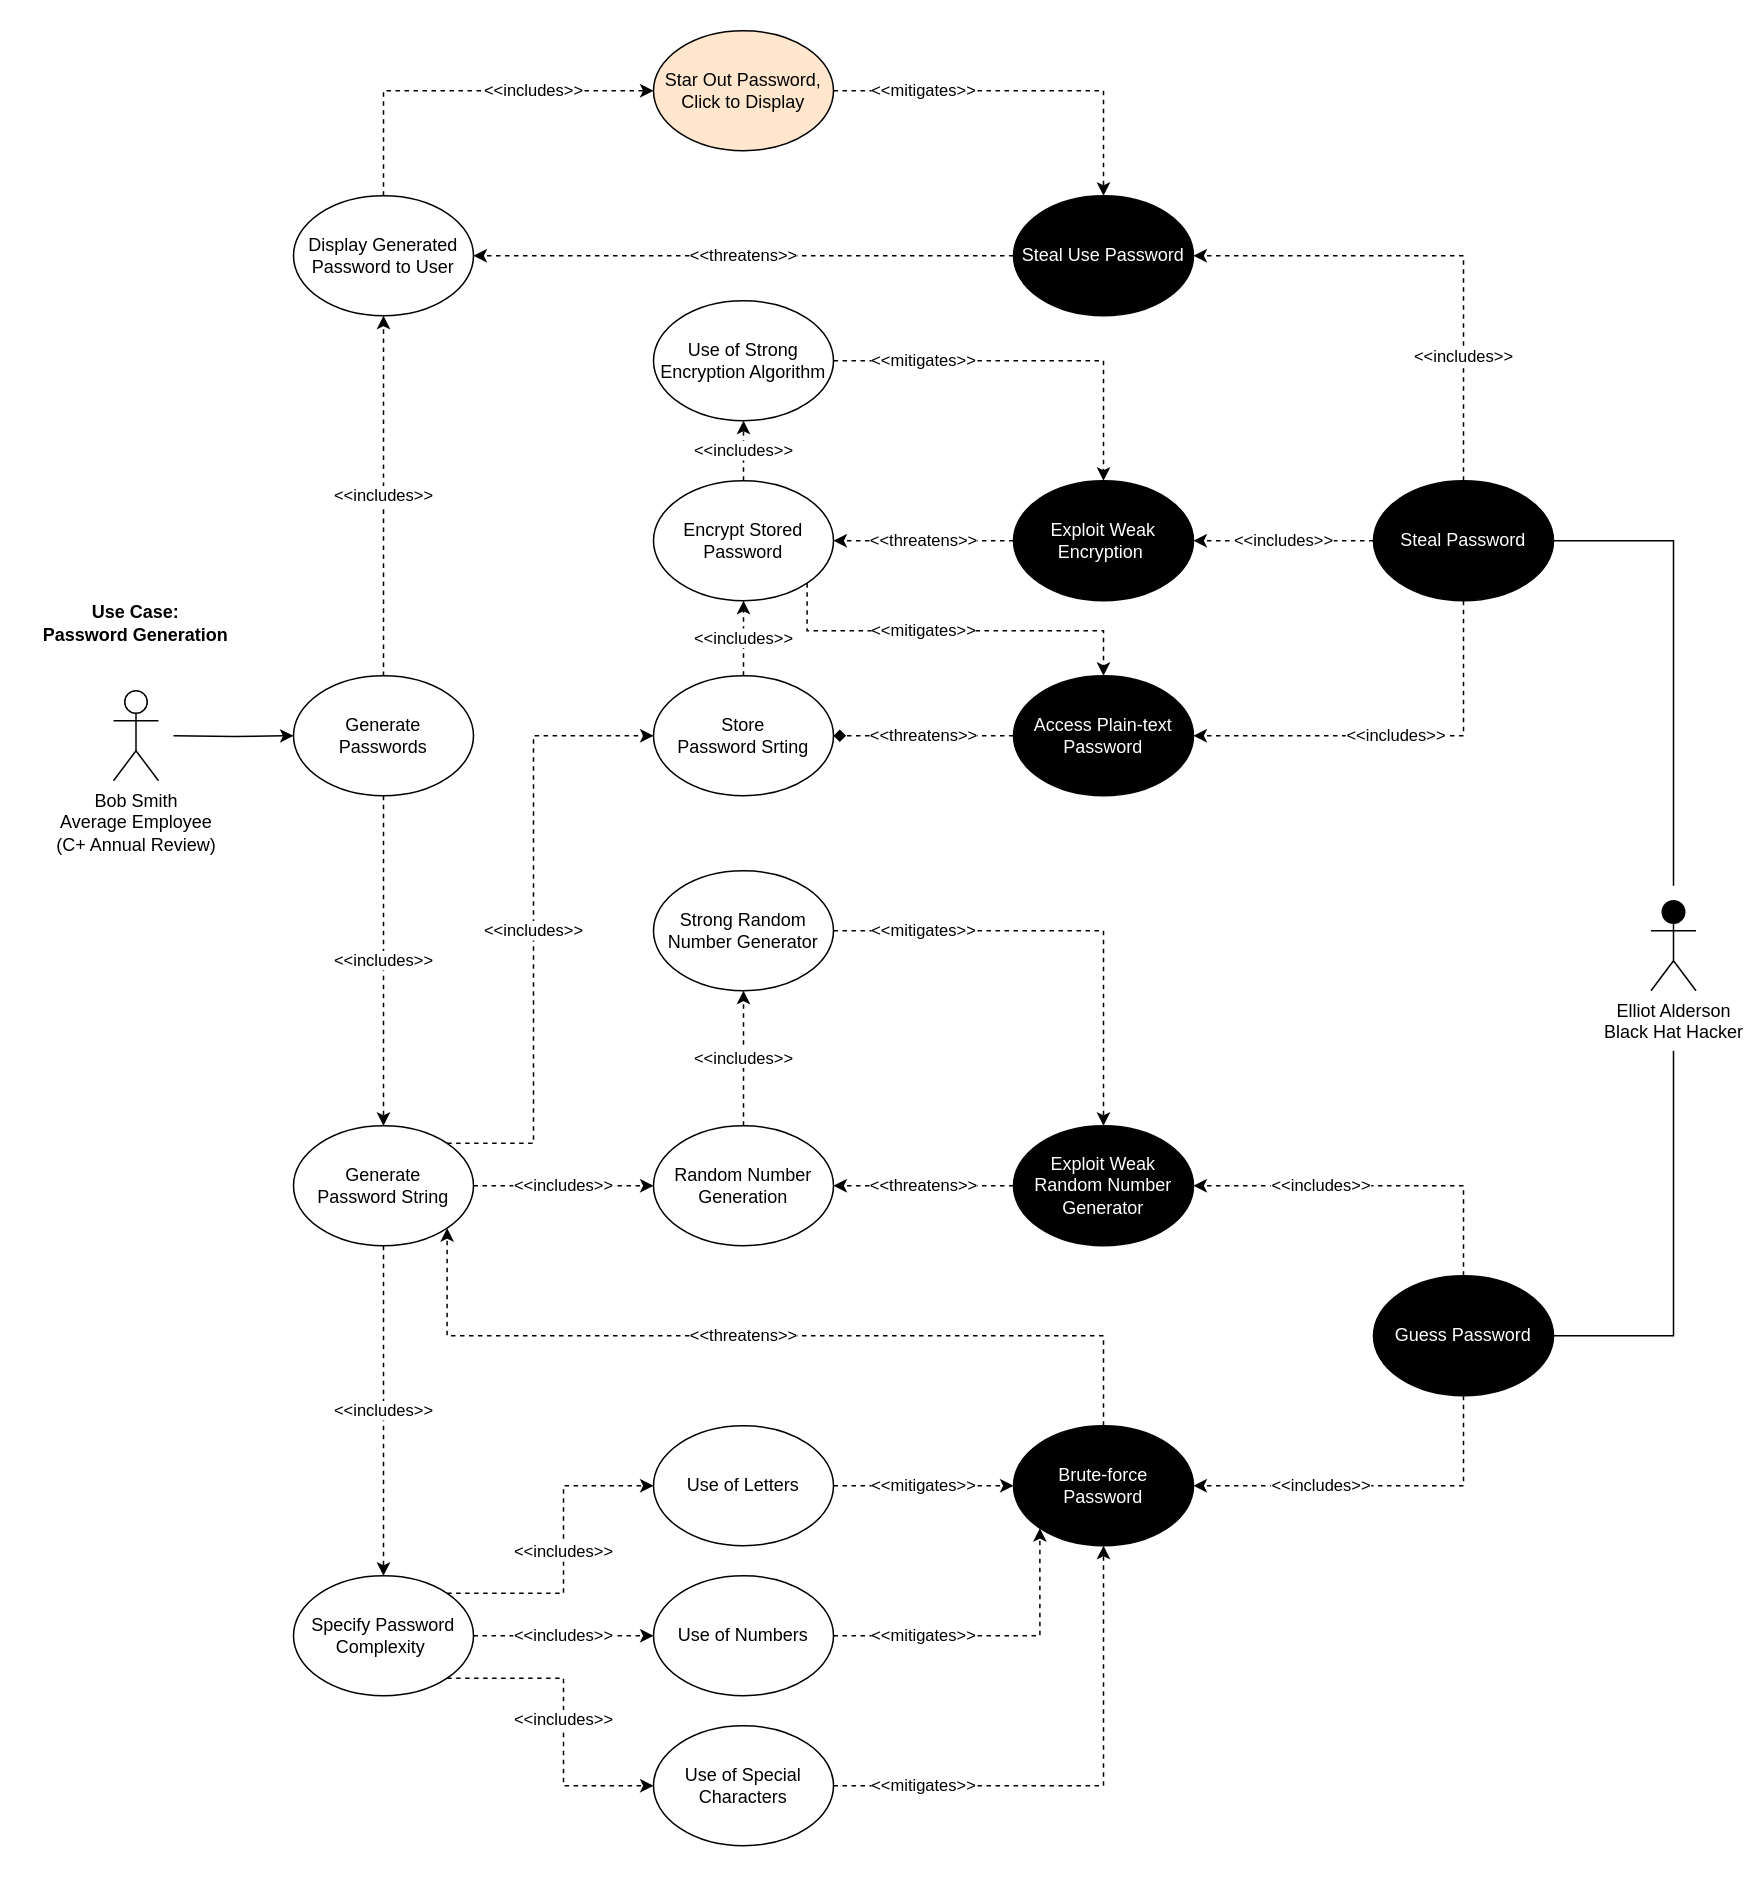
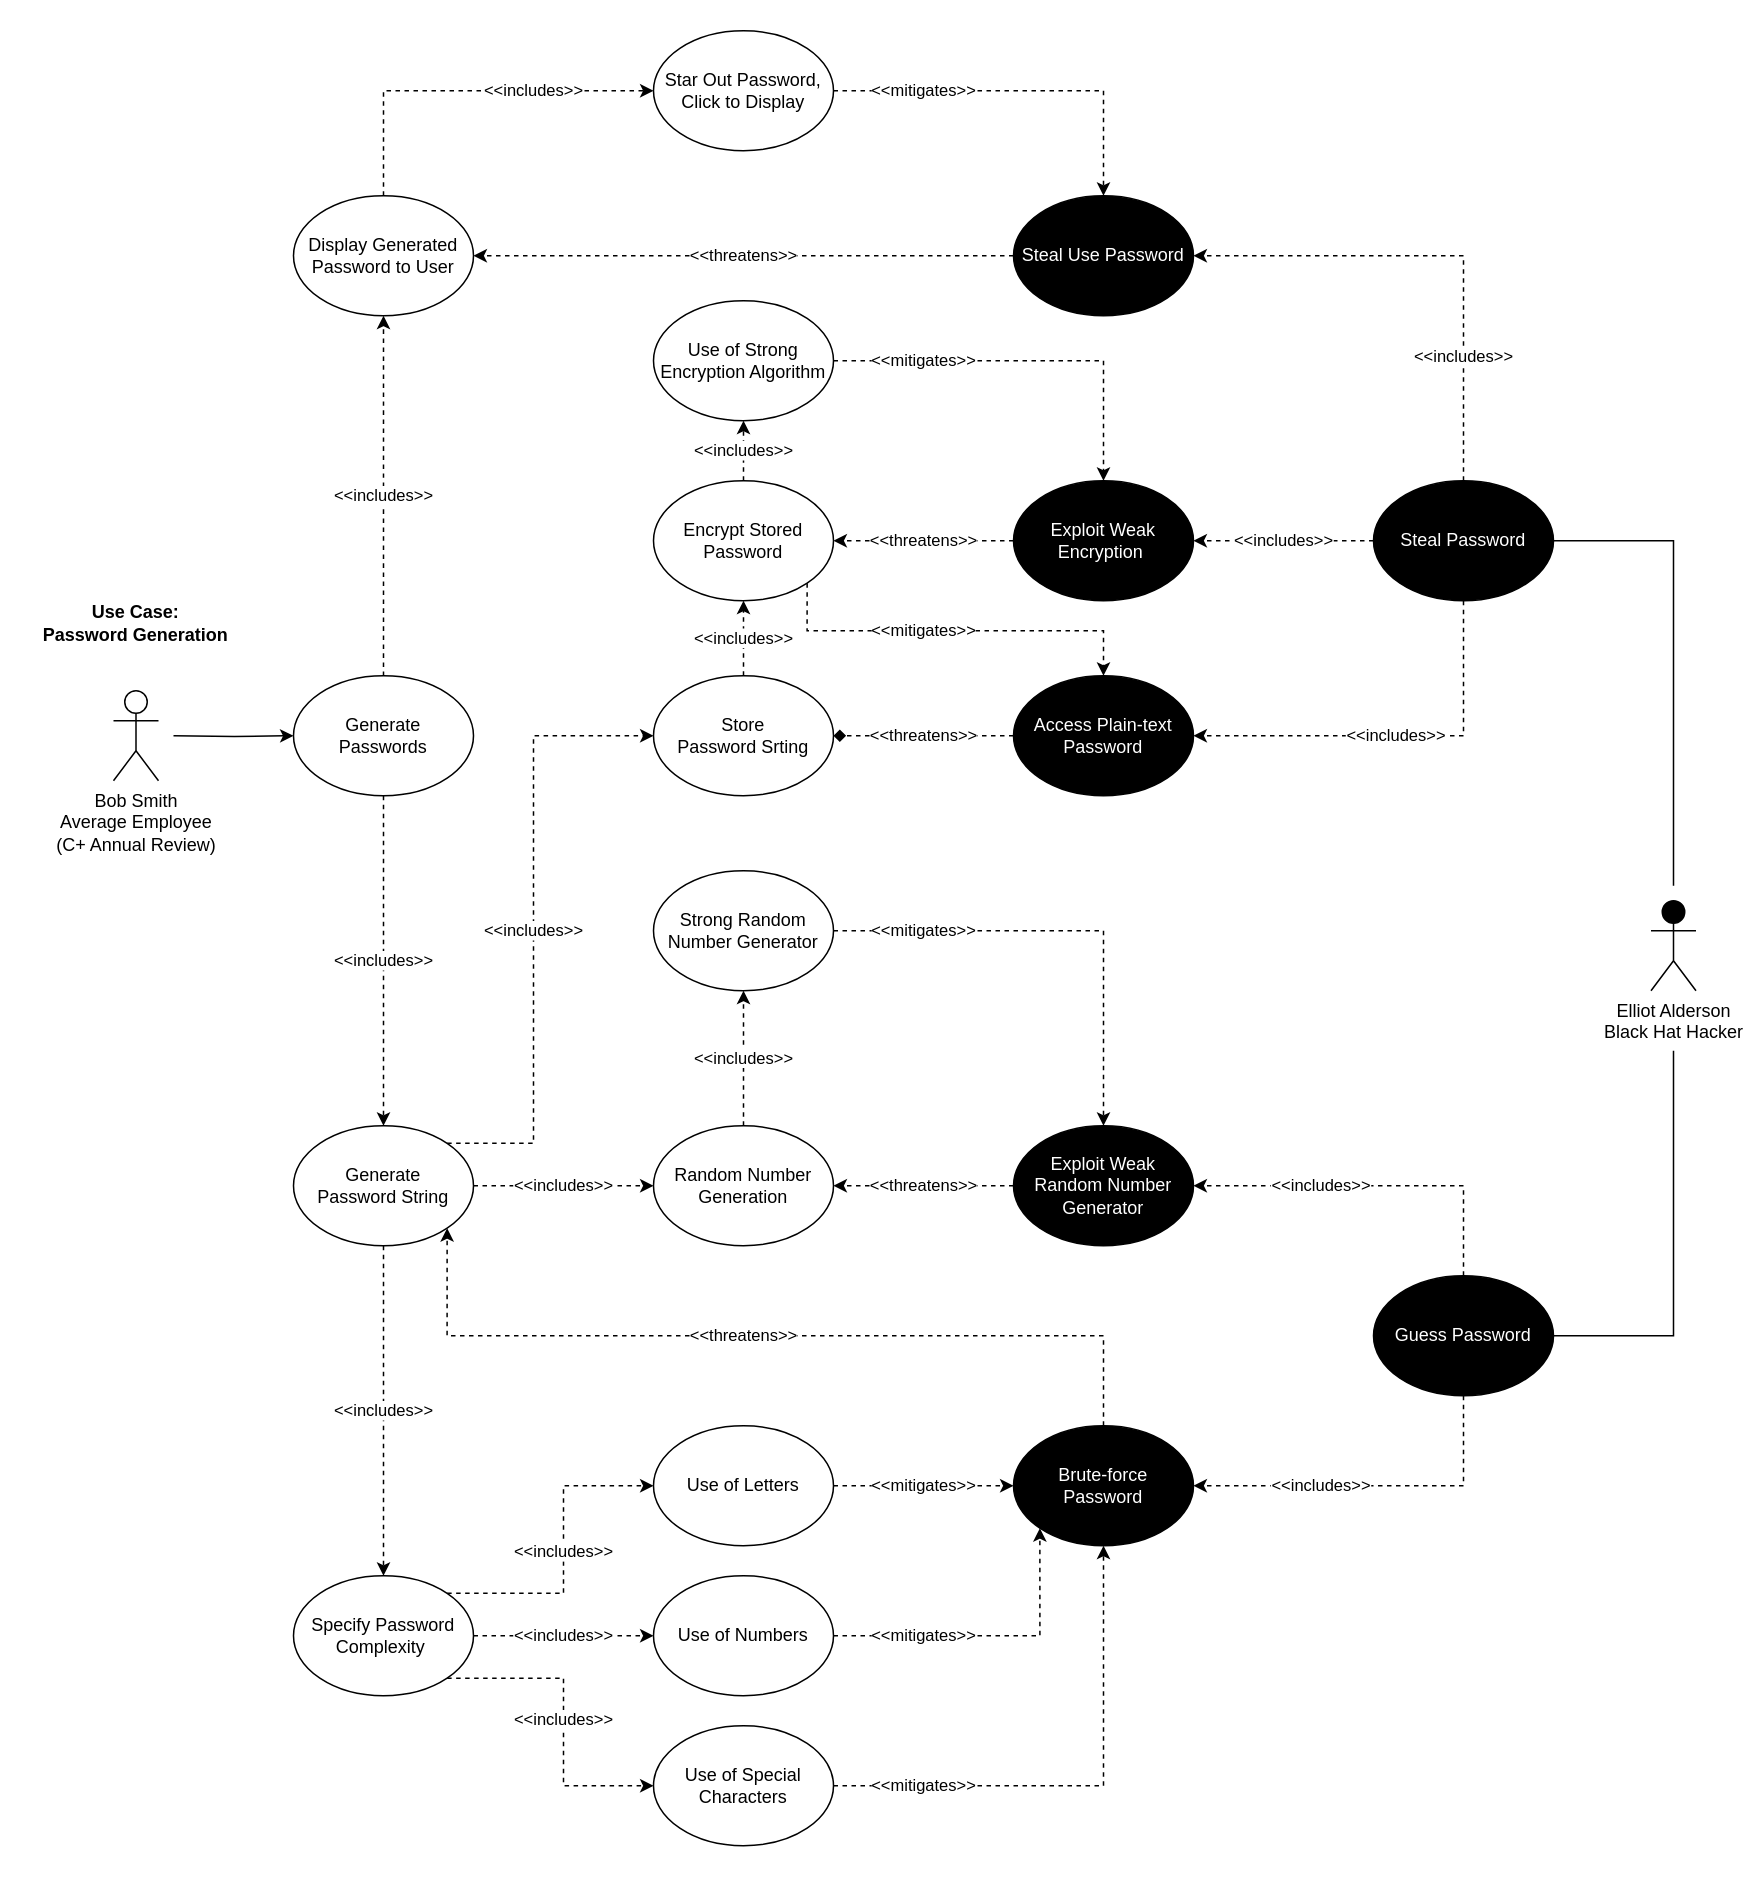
node "Star Out Password, Click to Display": fillcolor #ffe6cc -> #ffffff
